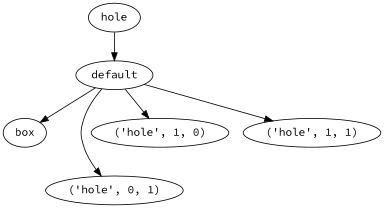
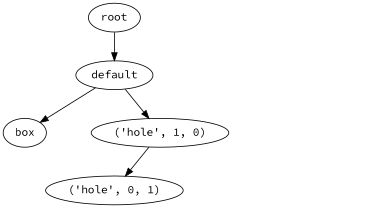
node "hole": label "hole" -> "root"
edge "default" -> "('hole', 0, 1)": now "('hole', 1, 0)" -> "('hole', 0, 1)"
node "('hole', 1, 1)": removed
